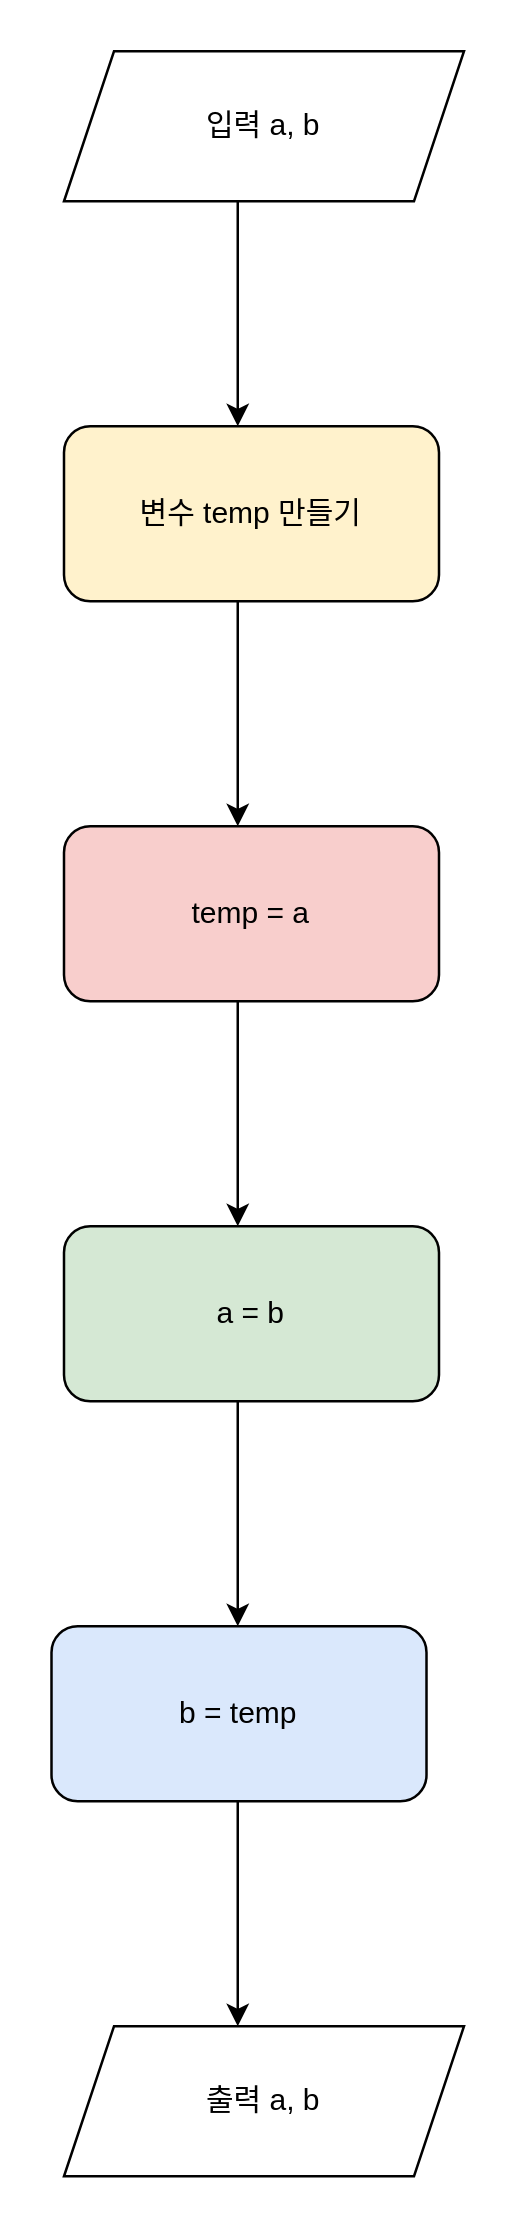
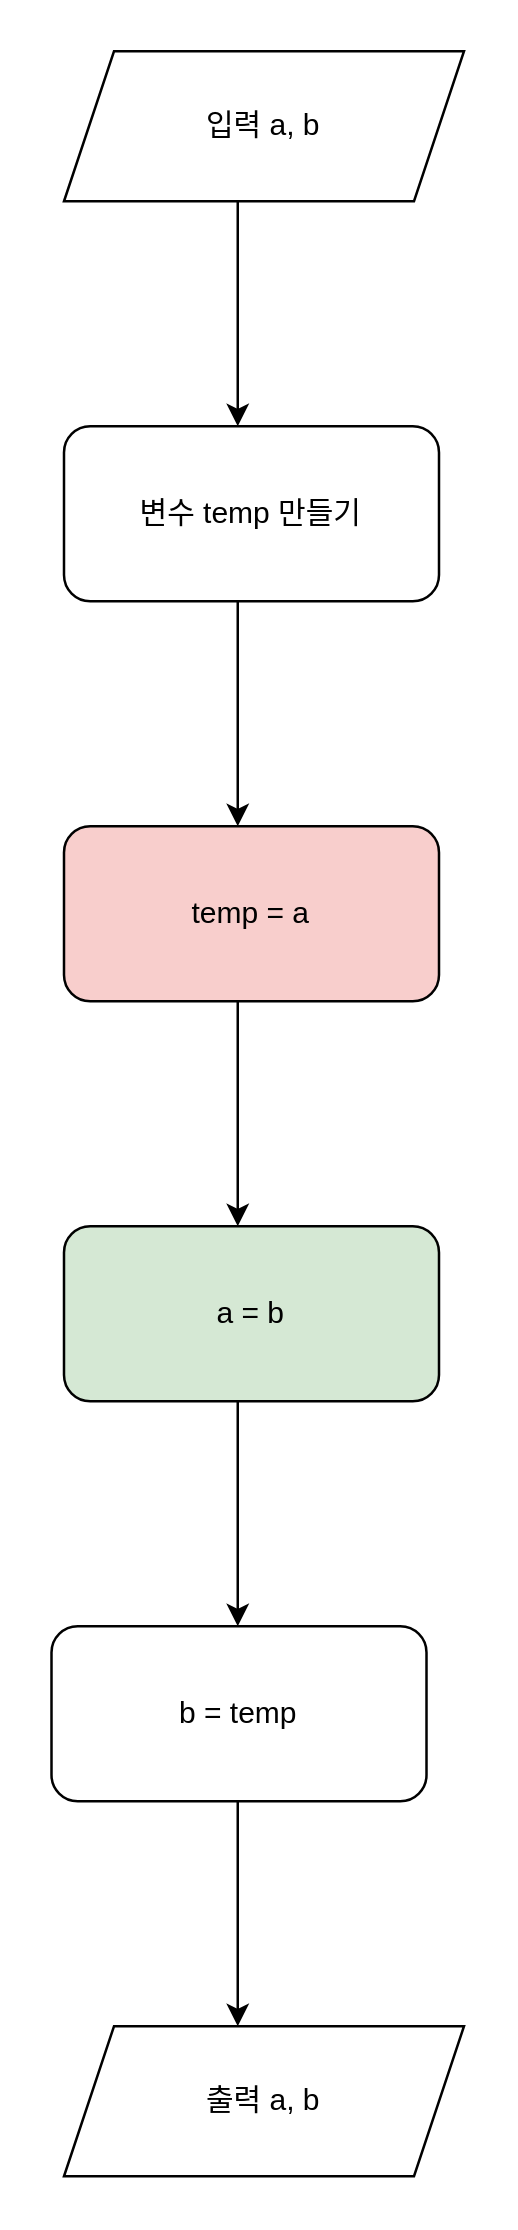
node "변수 temp 만들기": fillcolor #fff2cc -> #ffffff
node "b = temp": fillcolor #dae8fc -> #ffffff
